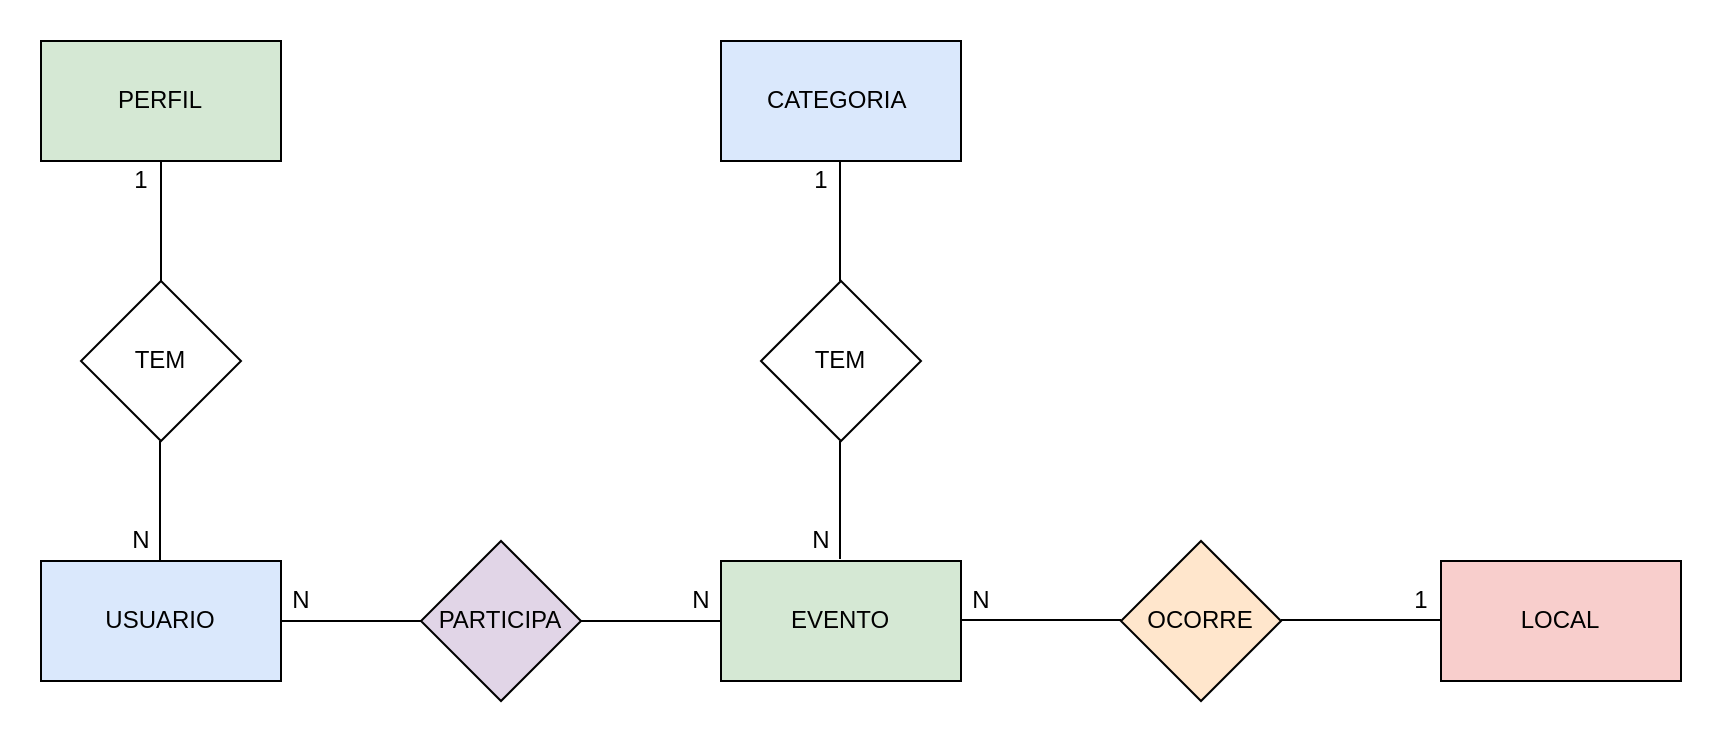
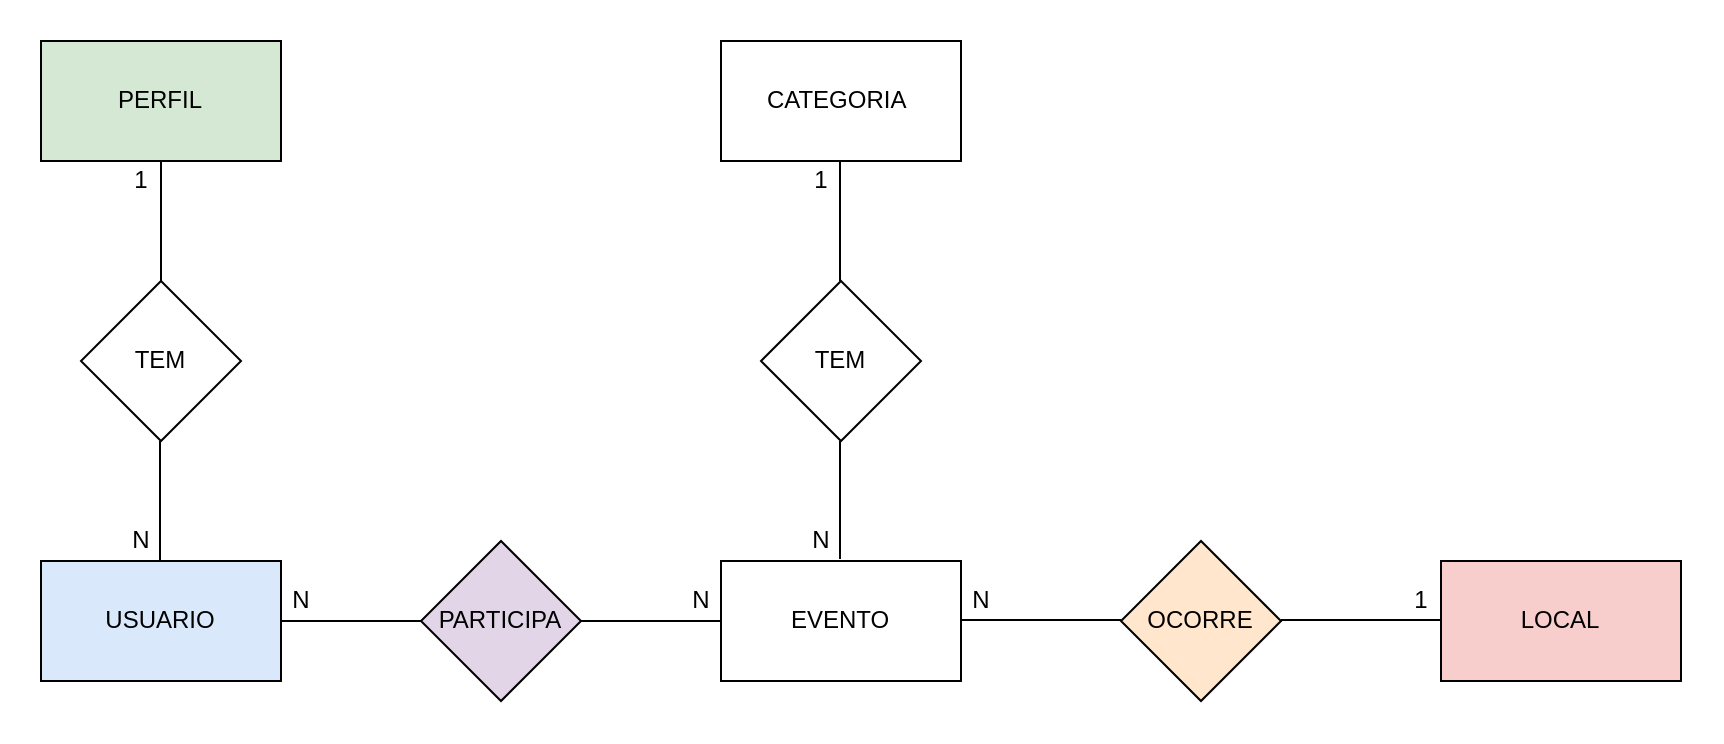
node "CATEGORIA": fillcolor #dae8fc -> #ffffff
node "EVENTO": fillcolor #d5e8d4 -> #ffffff
